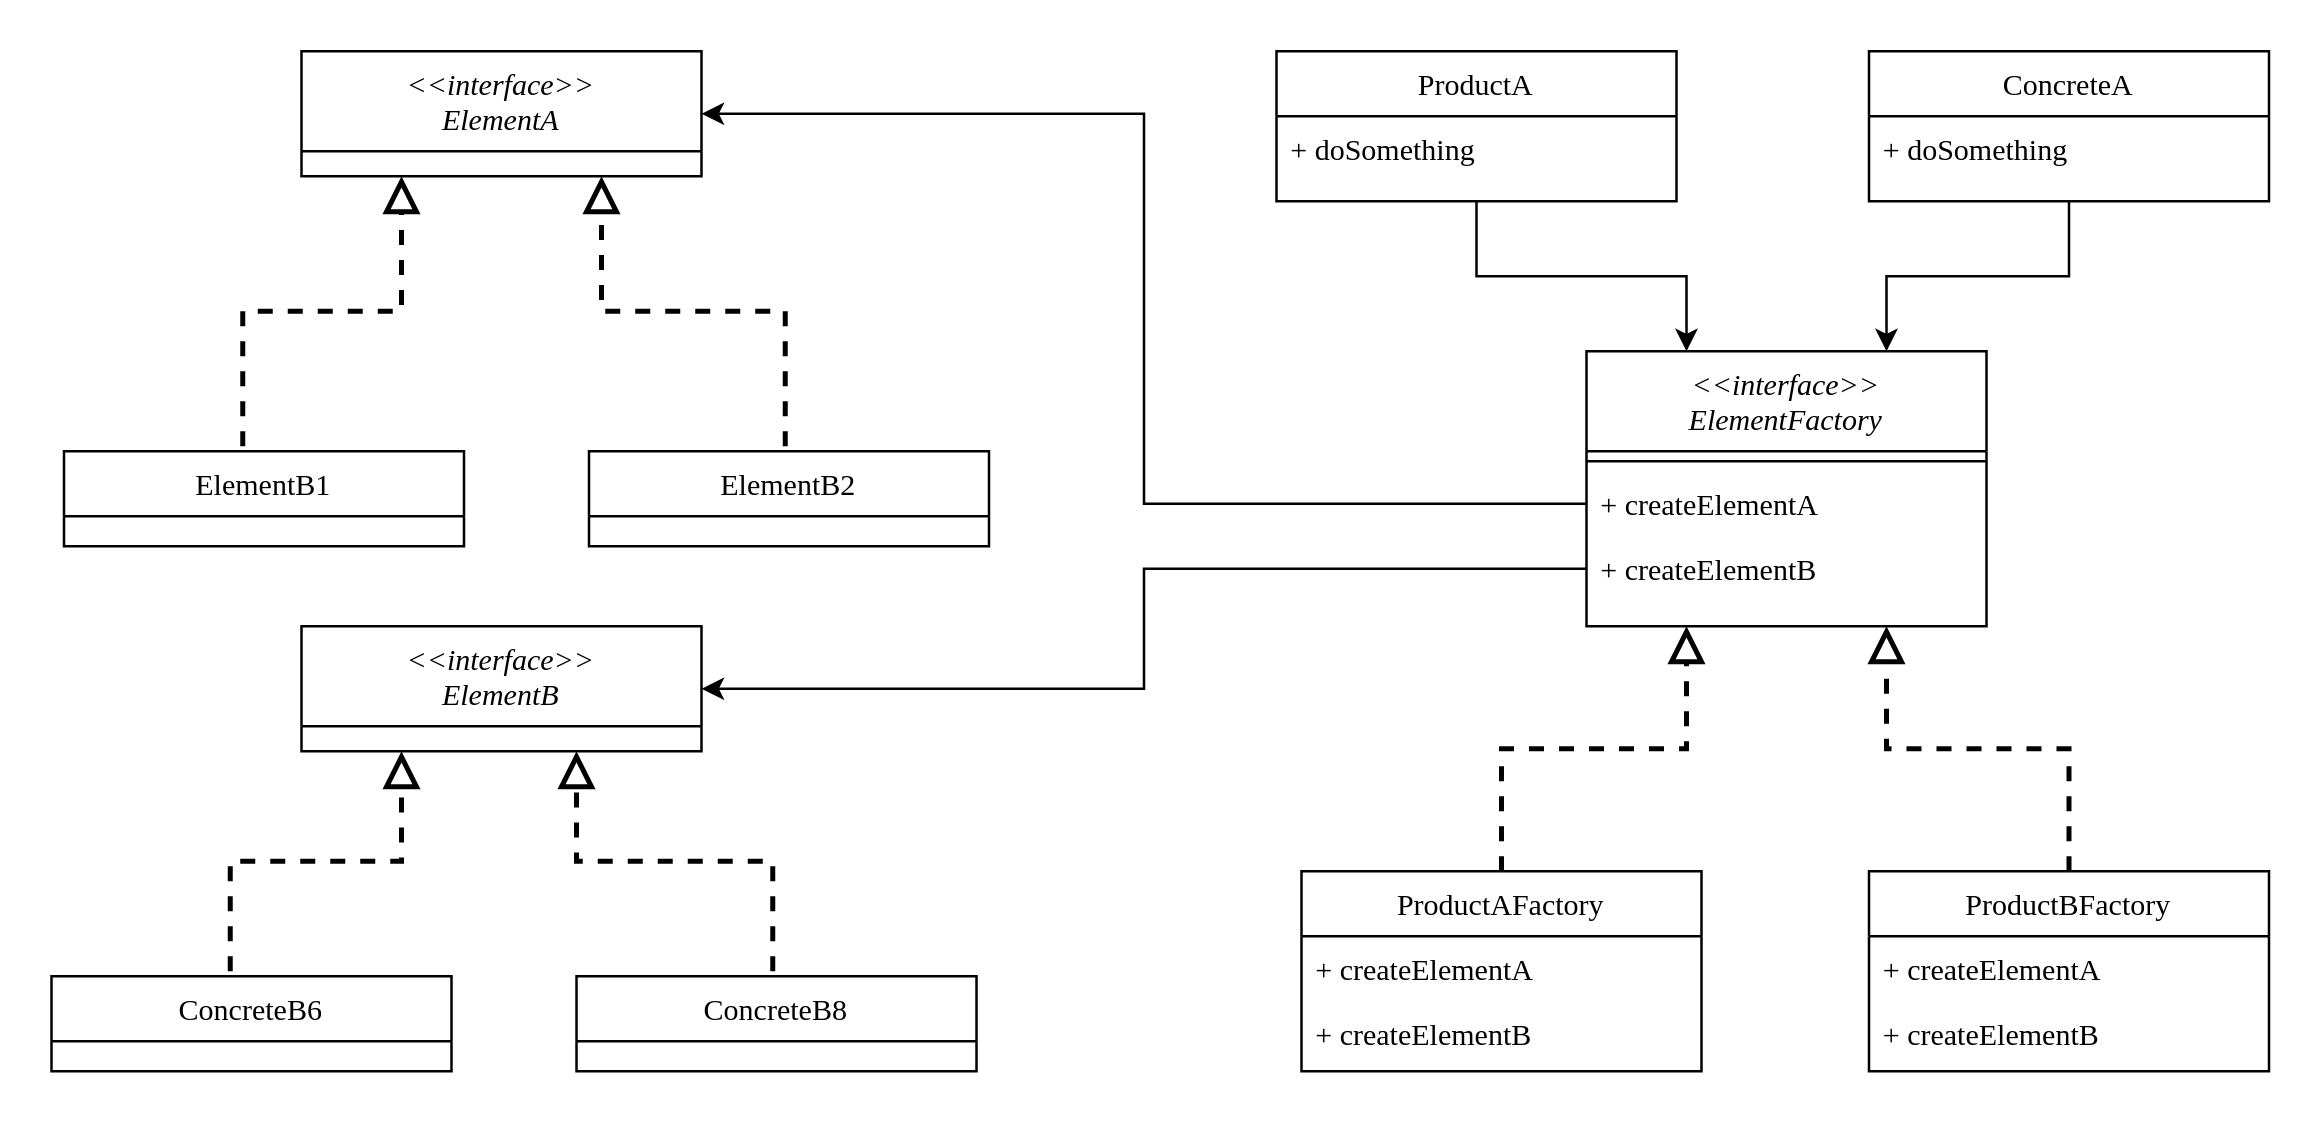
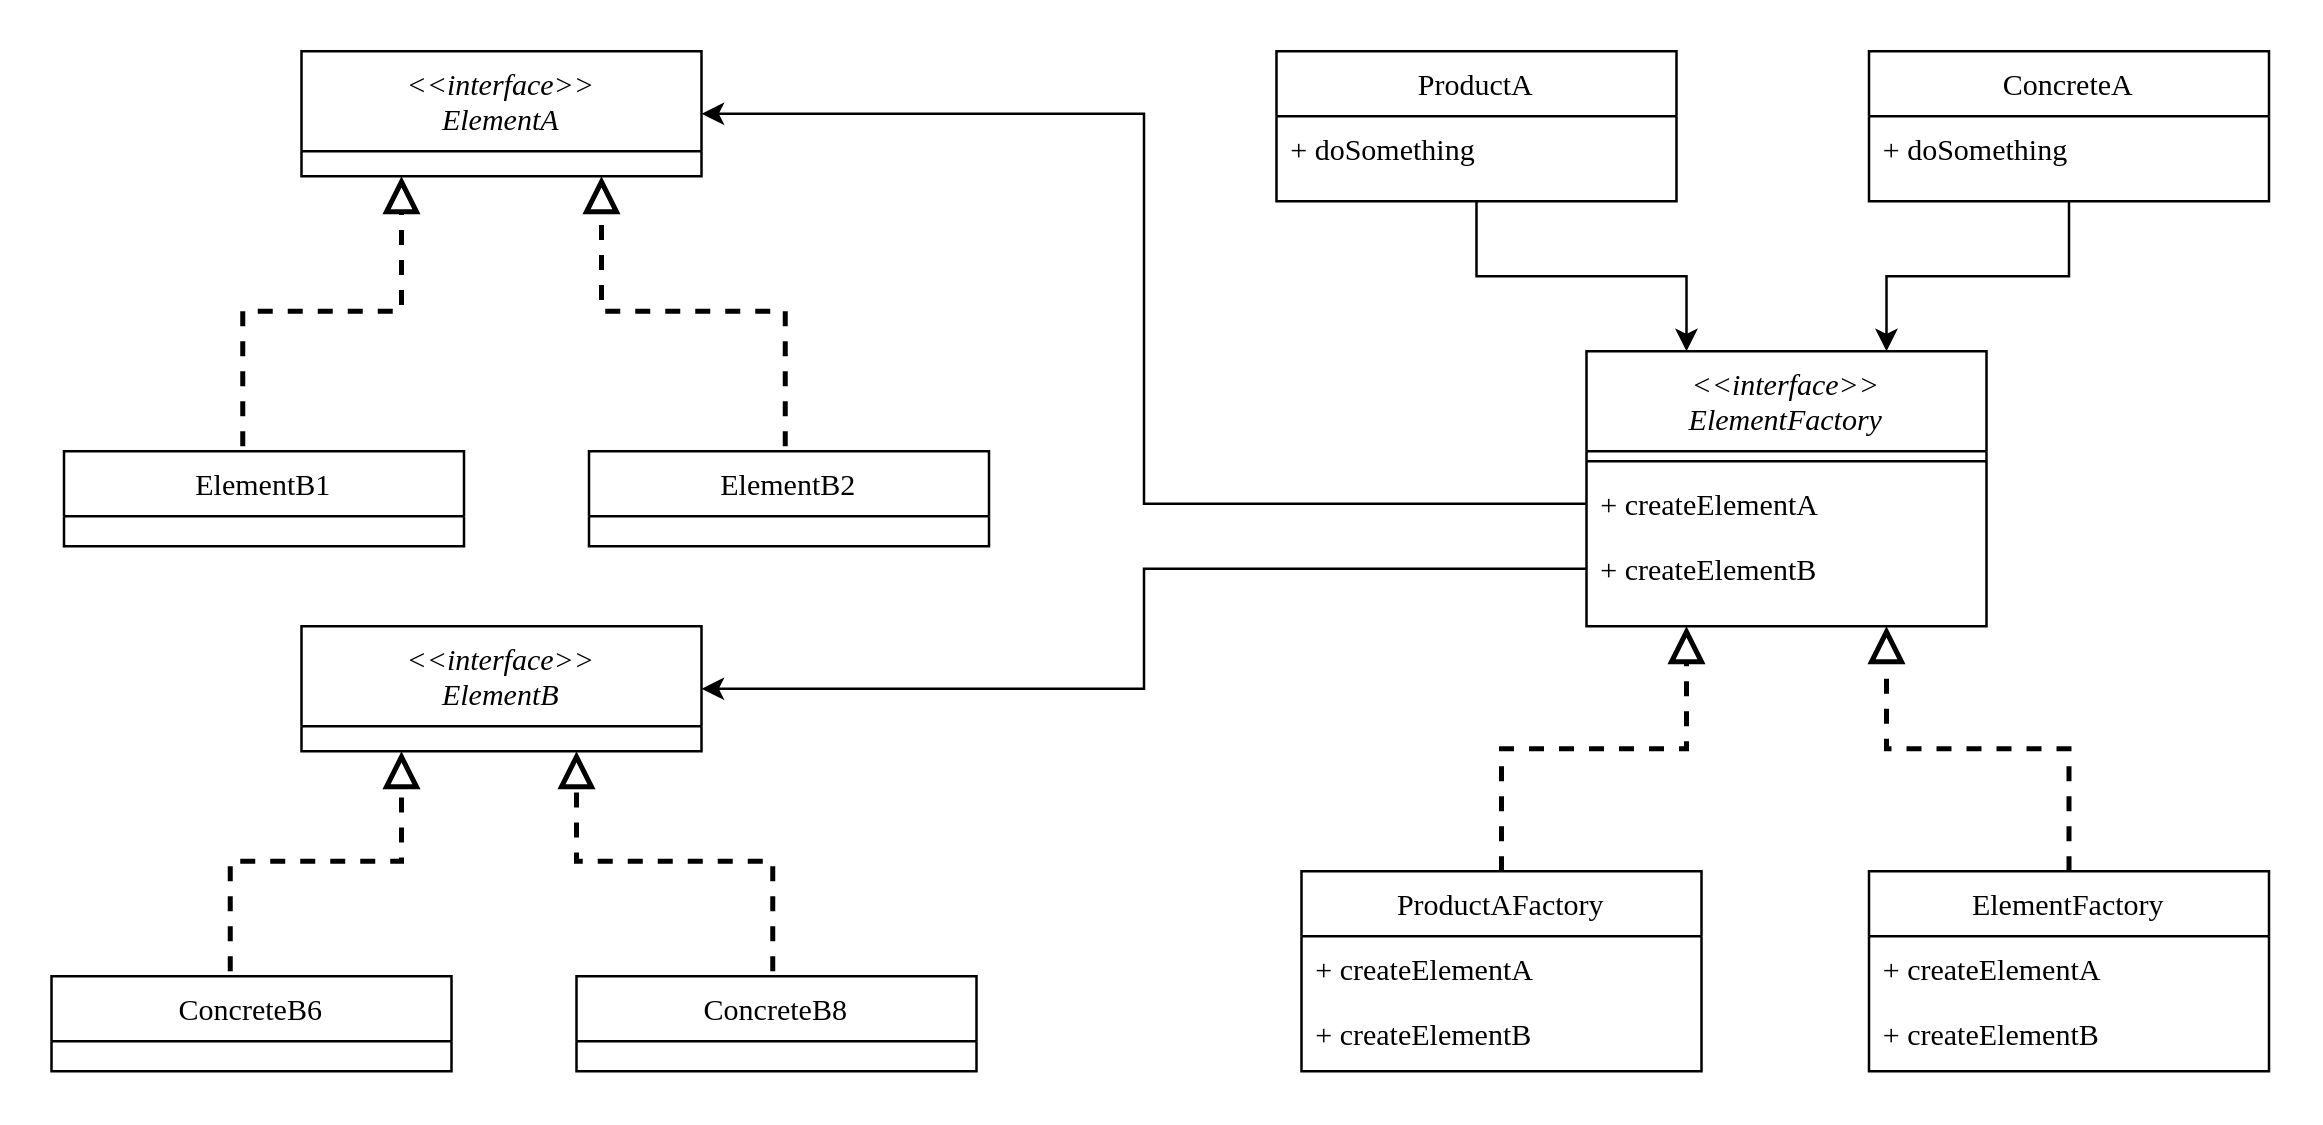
node "ProductBFactory": label "ProductBFactory" -> "ElementFactory"
